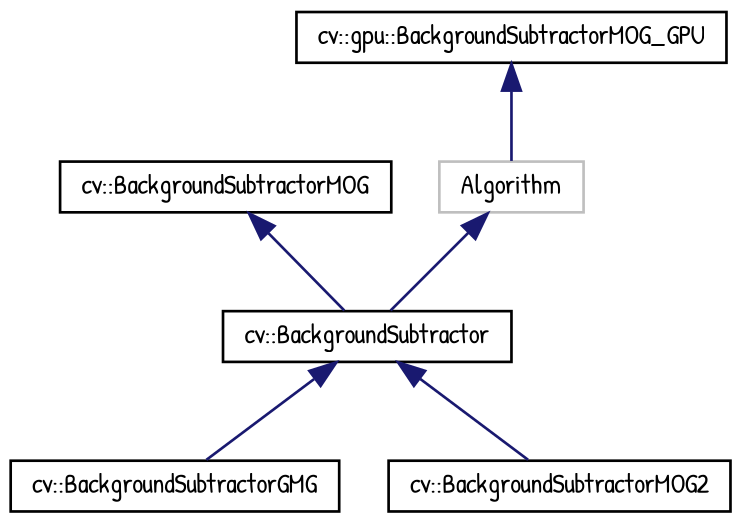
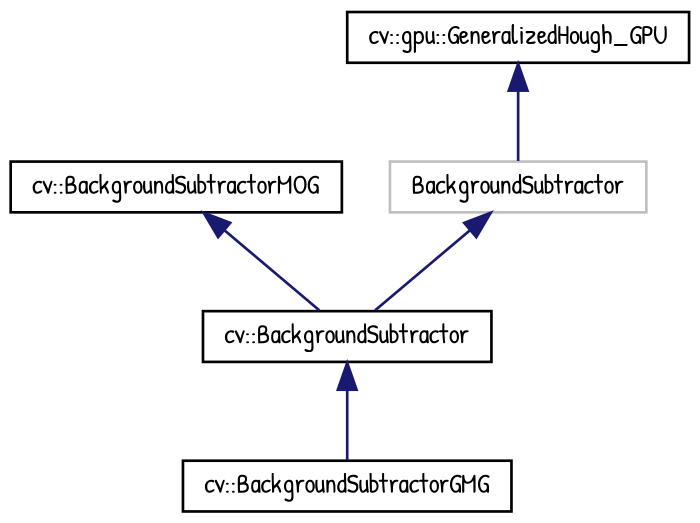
node "cv::gpu::BackgroundSubtractorMOG_GPU": label "cv::gpu::BackgroundSubtractorMOG_GPU" -> "cv::gpu::GeneralizedHough_GPU"
node "Algorithm": label "Algorithm" -> "BackgroundSubtractor"
node "cv::BackgroundSubtractorMOG2": removed
